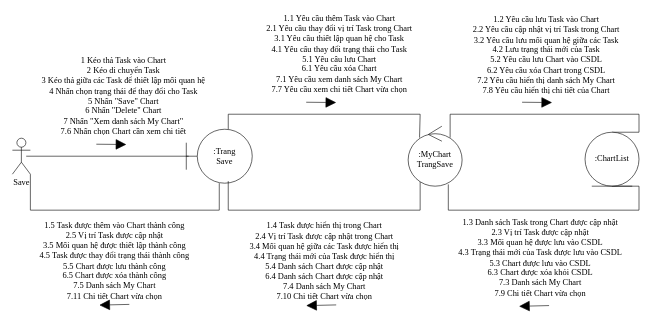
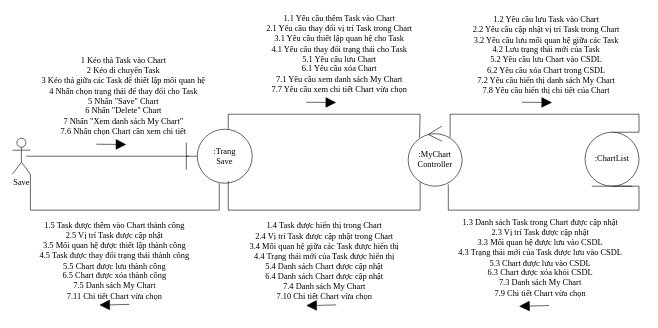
node ":MyChartTrangSave": label ":MyChartTrangSave" -> ":MyChartController"
